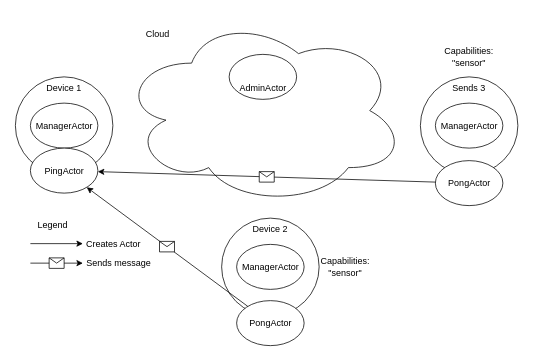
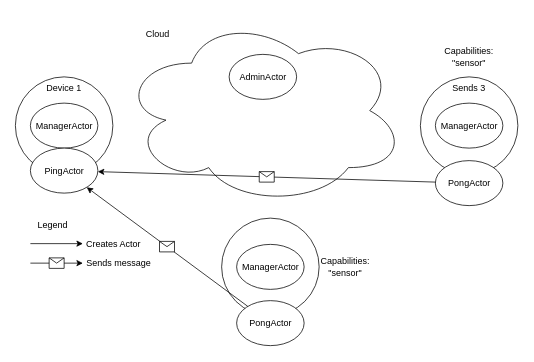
node "AdminActor": moved (263, 88) -> (263, 77)
node "Device 2": removed
